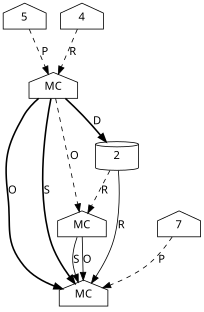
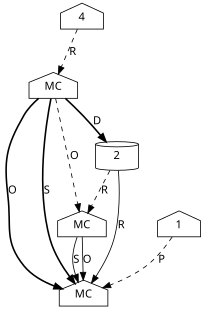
node "5": removed
node "7": label "7" -> "1"
